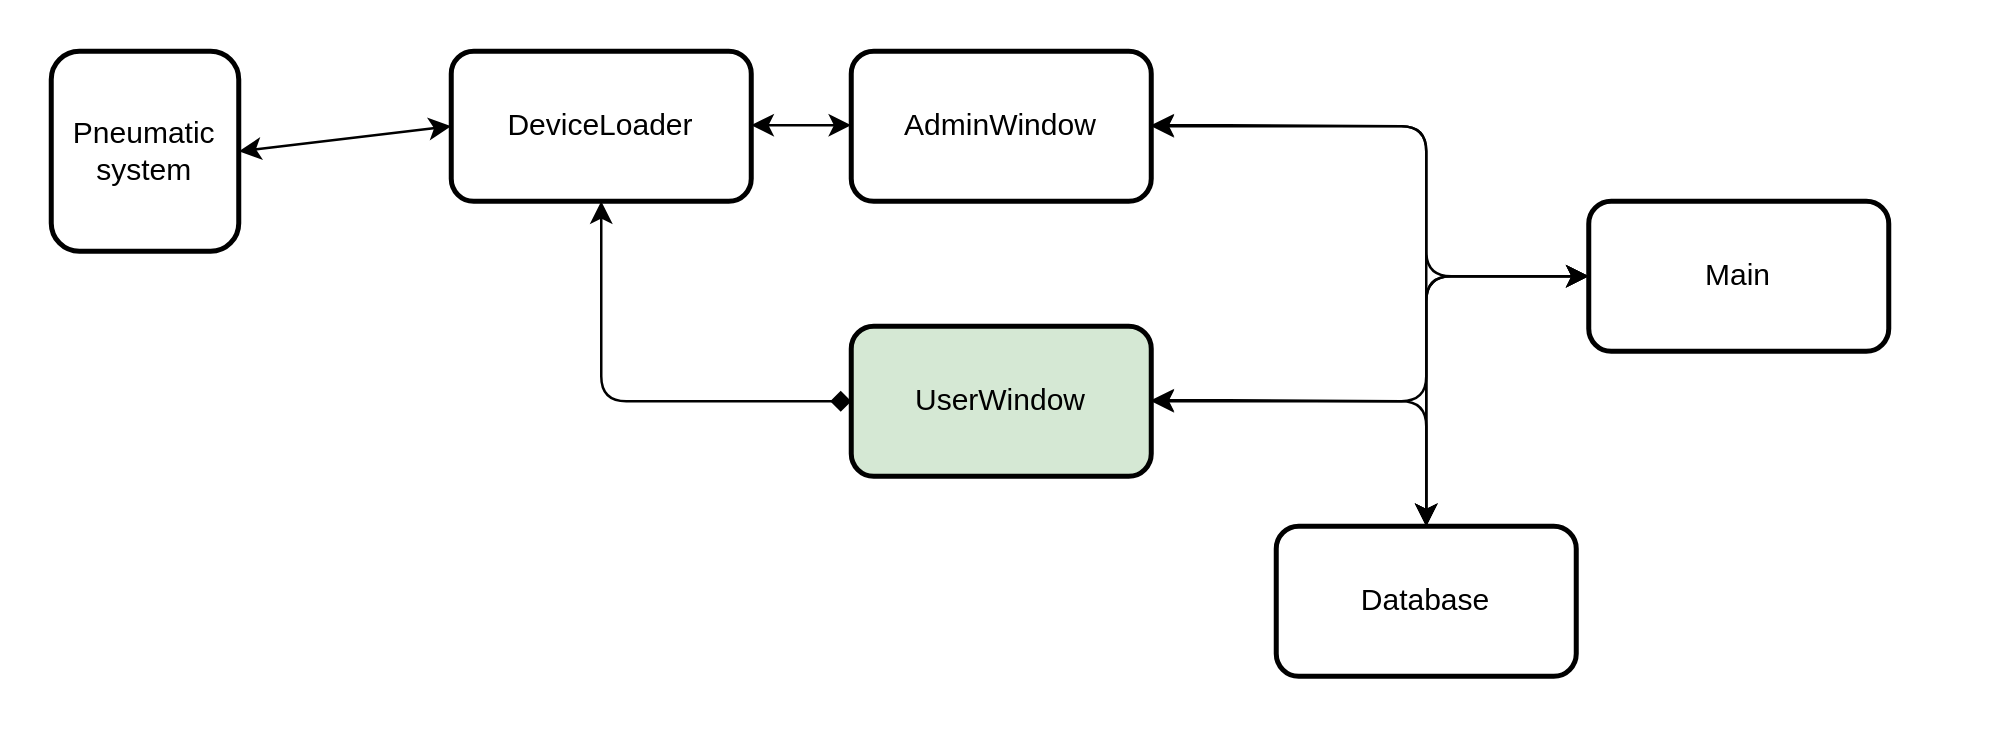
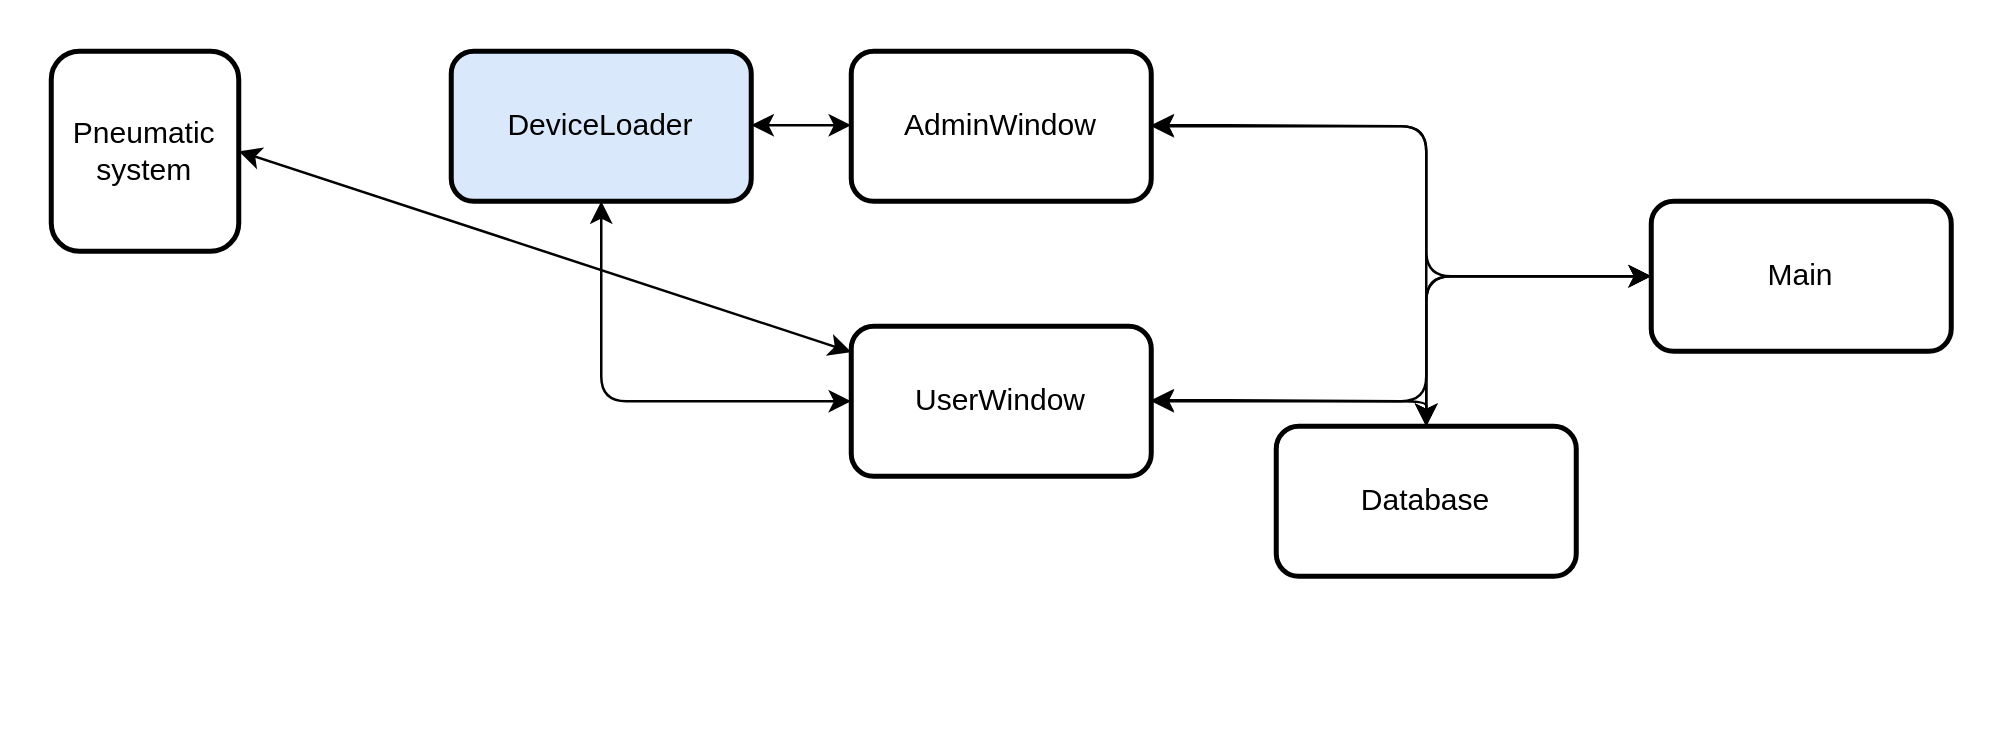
node "DeviceLoader": fillcolor #ffffff -> #dae8fc
edge "DeviceLoader" -- "Pneumatic system": now "UserWindow" -- "Pneumatic system"
node "Main": moved (1739, 276) -> (1801, 276)
edge "DeviceLoader" -- "UserWindow": arrowhead diamond -> classic
node "UserWindow": fillcolor #d5e8d4 -> #ffffff
node "Database": moved (1426, 601) -> (1426, 501)
